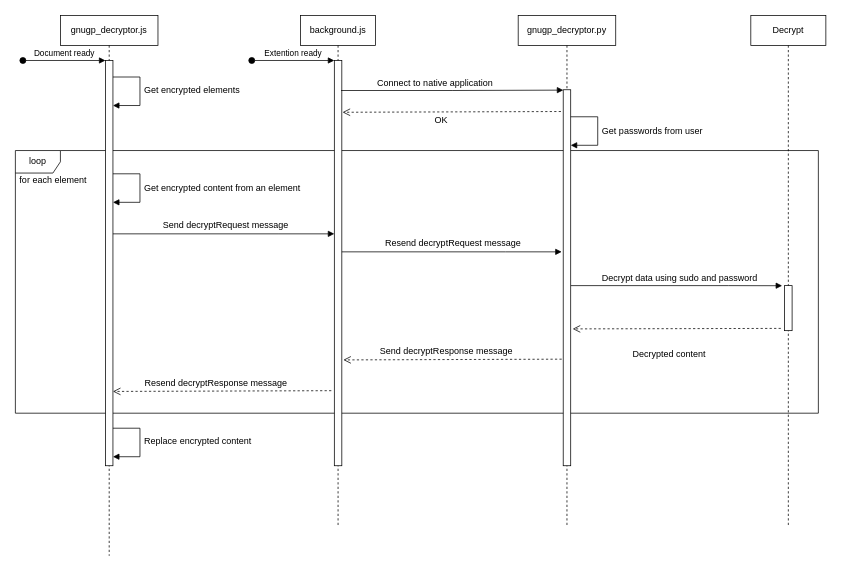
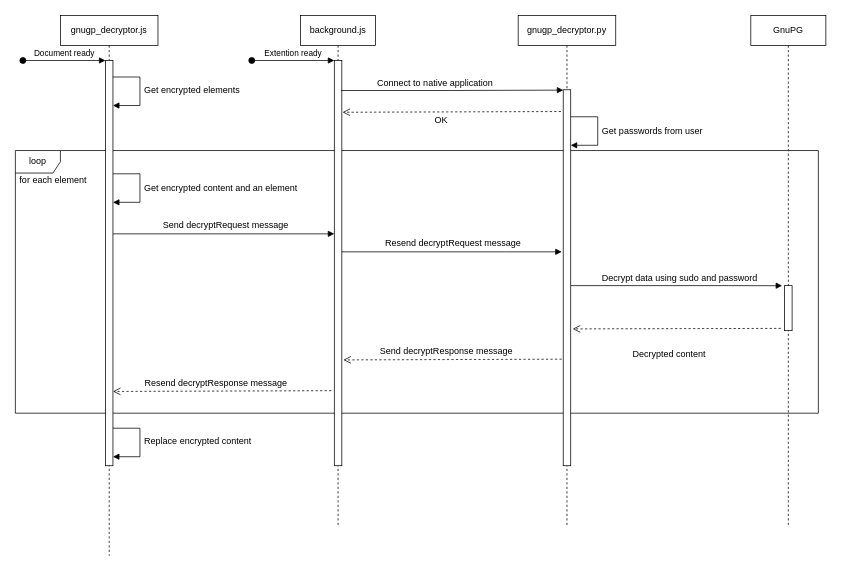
node "Decrypt": label "Decrypt" -> "GnuPG"
node "Get encrypted content from an element": label "Get encrypted content from an element" -> "Get encrypted content and an element"
